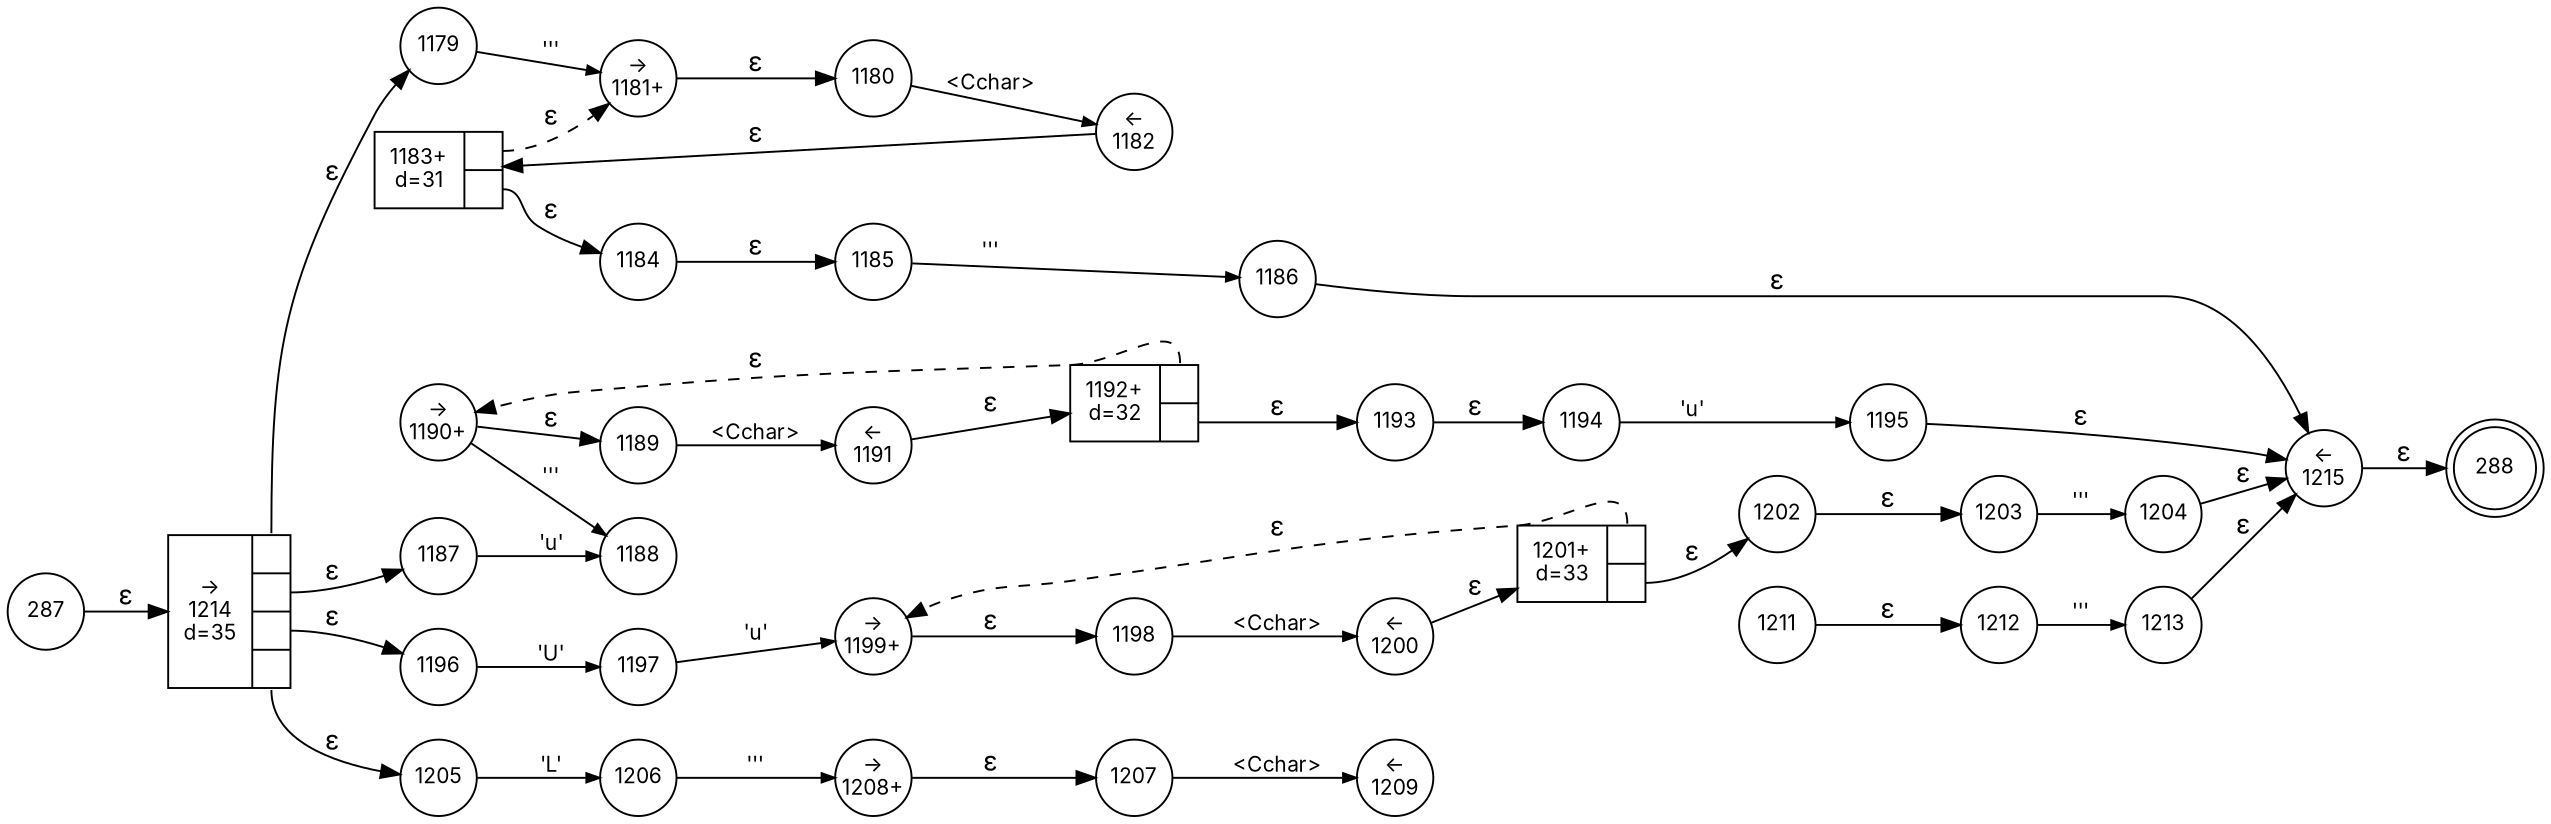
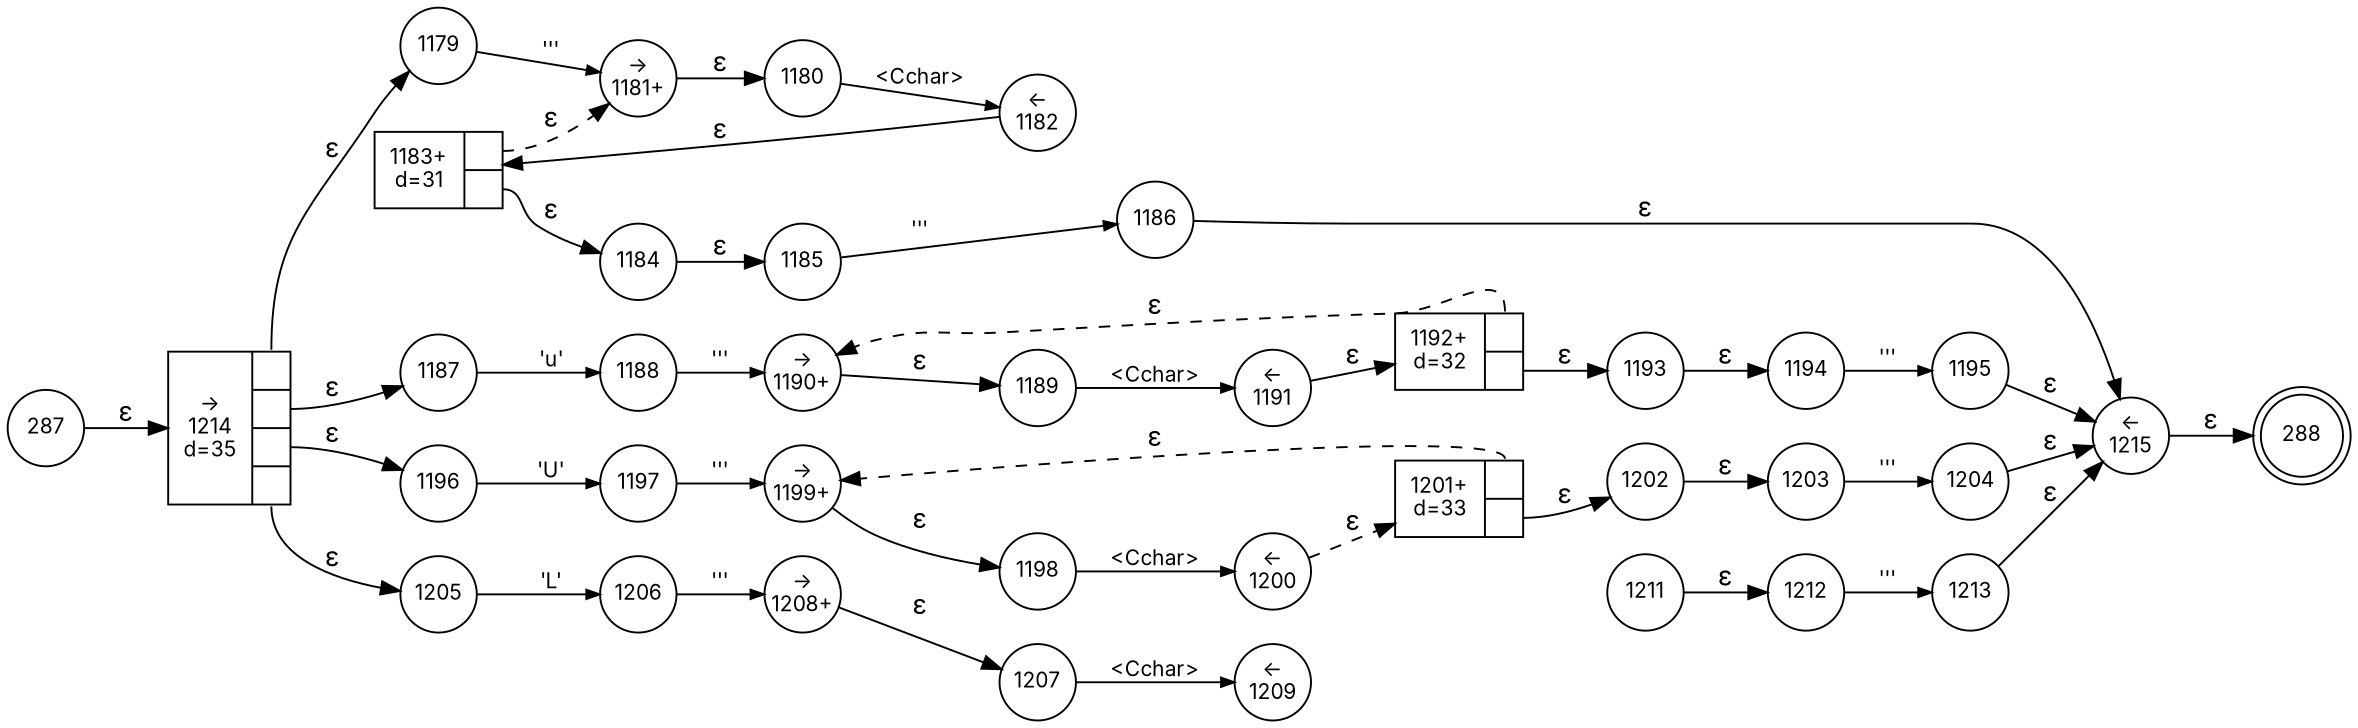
edge "1194" -> "1195": label "'u'" -> "'''"
edge "→ 1190+" -> "1188": reversed
edge "← 1200" -> "1201+": style solid -> dashed
edge "1197" -> "→ 1199+": label "'u'" -> "'''"
